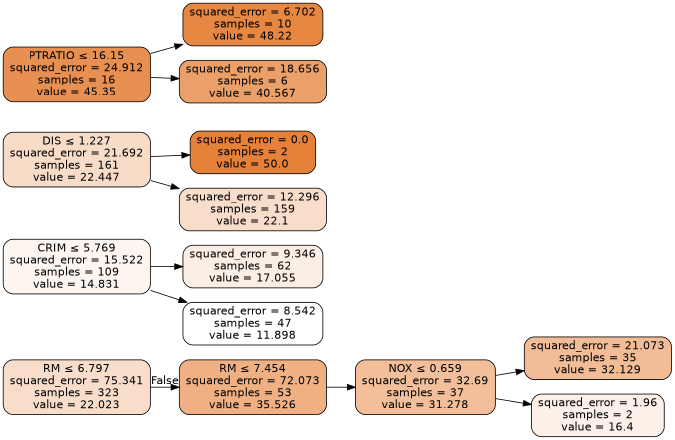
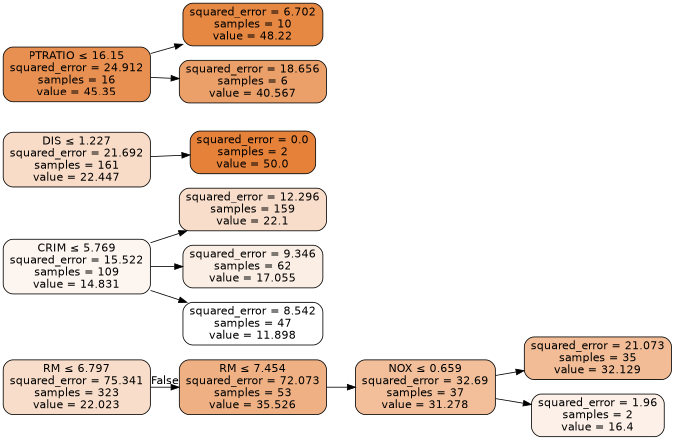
edge "DIS ≤ 1.227" -> "squared_error = 12.296": now "CRIM ≤ 5.769" -> "squared_error = 12.296"
